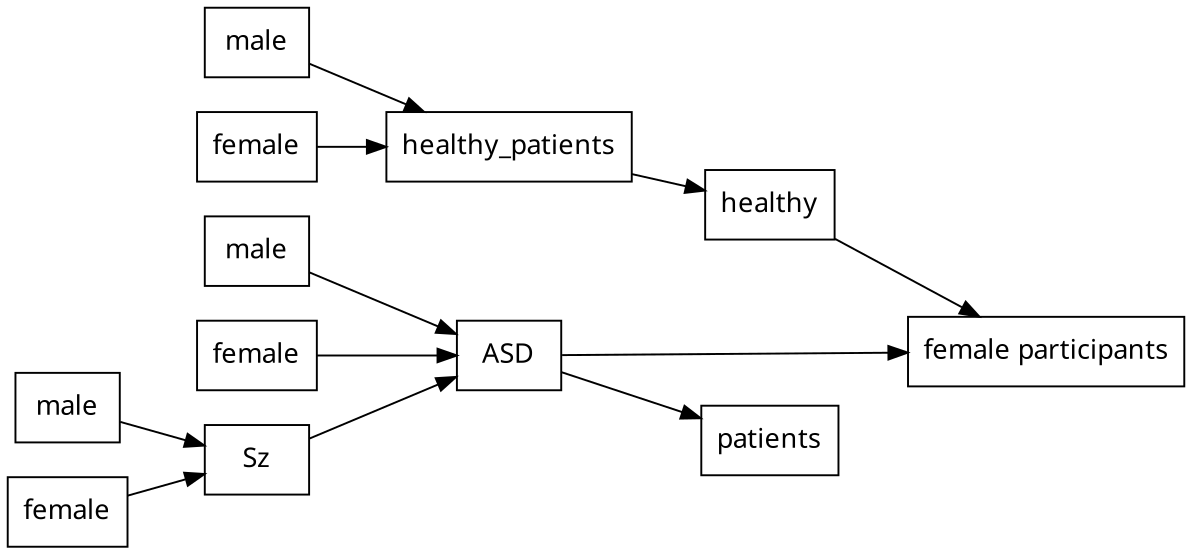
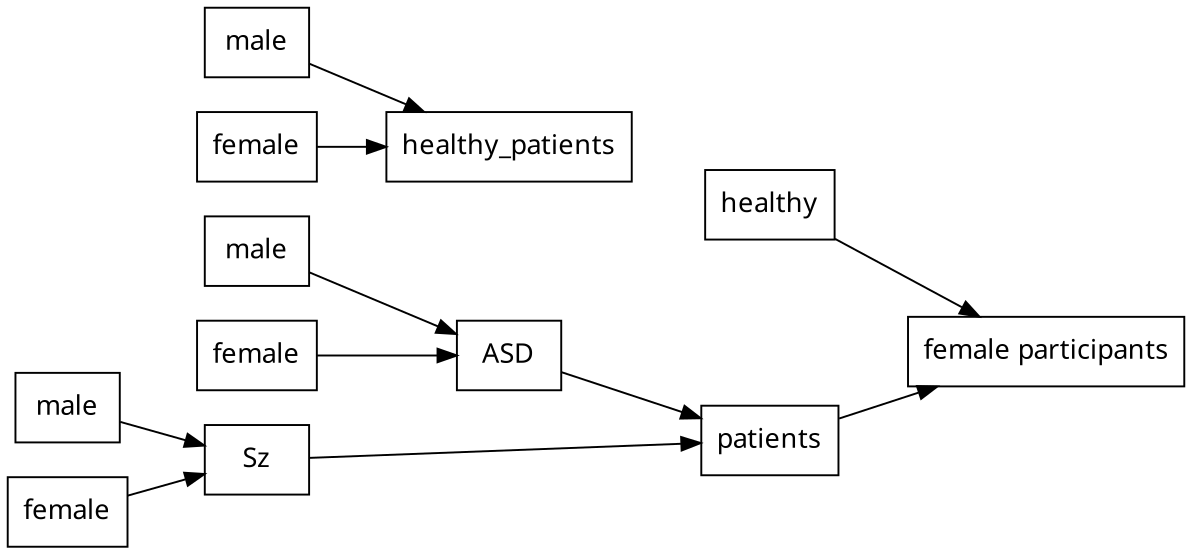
edge "healthy_patients" -> "healthy": removed
edge "ASD" -> "female participants": now "patients" -> "female participants"
edge "Sz" -> "ASD": now "Sz" -> "patients"
